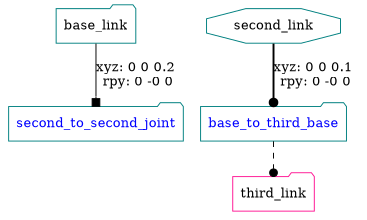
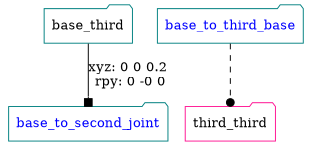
node "base_link": label "base_link" -> "base_third"
node "second_link": removed
node "second_to_second_joint": label "second_to_second_joint" -> "base_to_second_joint"
node "third_link": label "third_link" -> "third_third"
